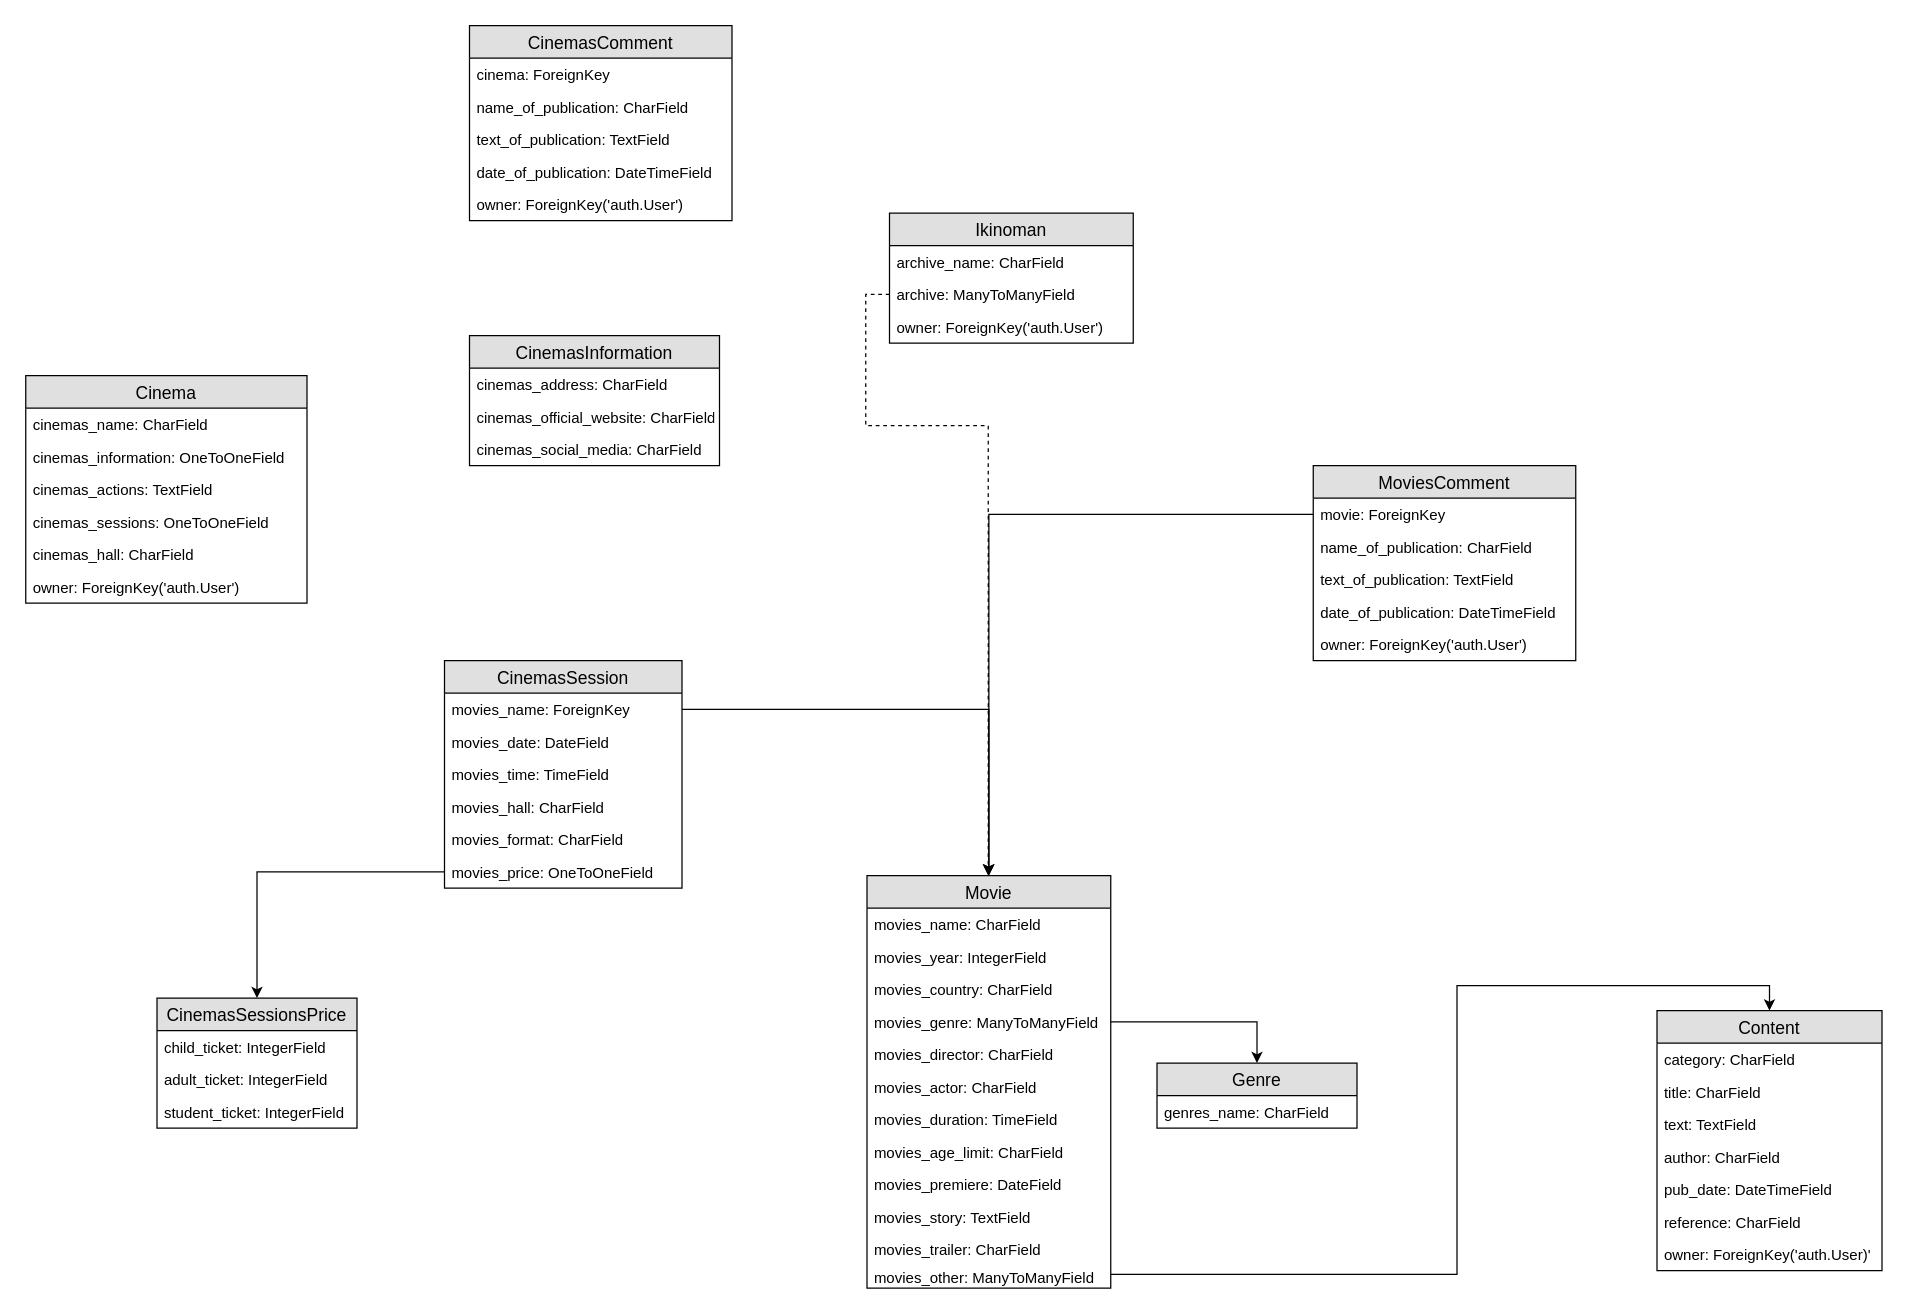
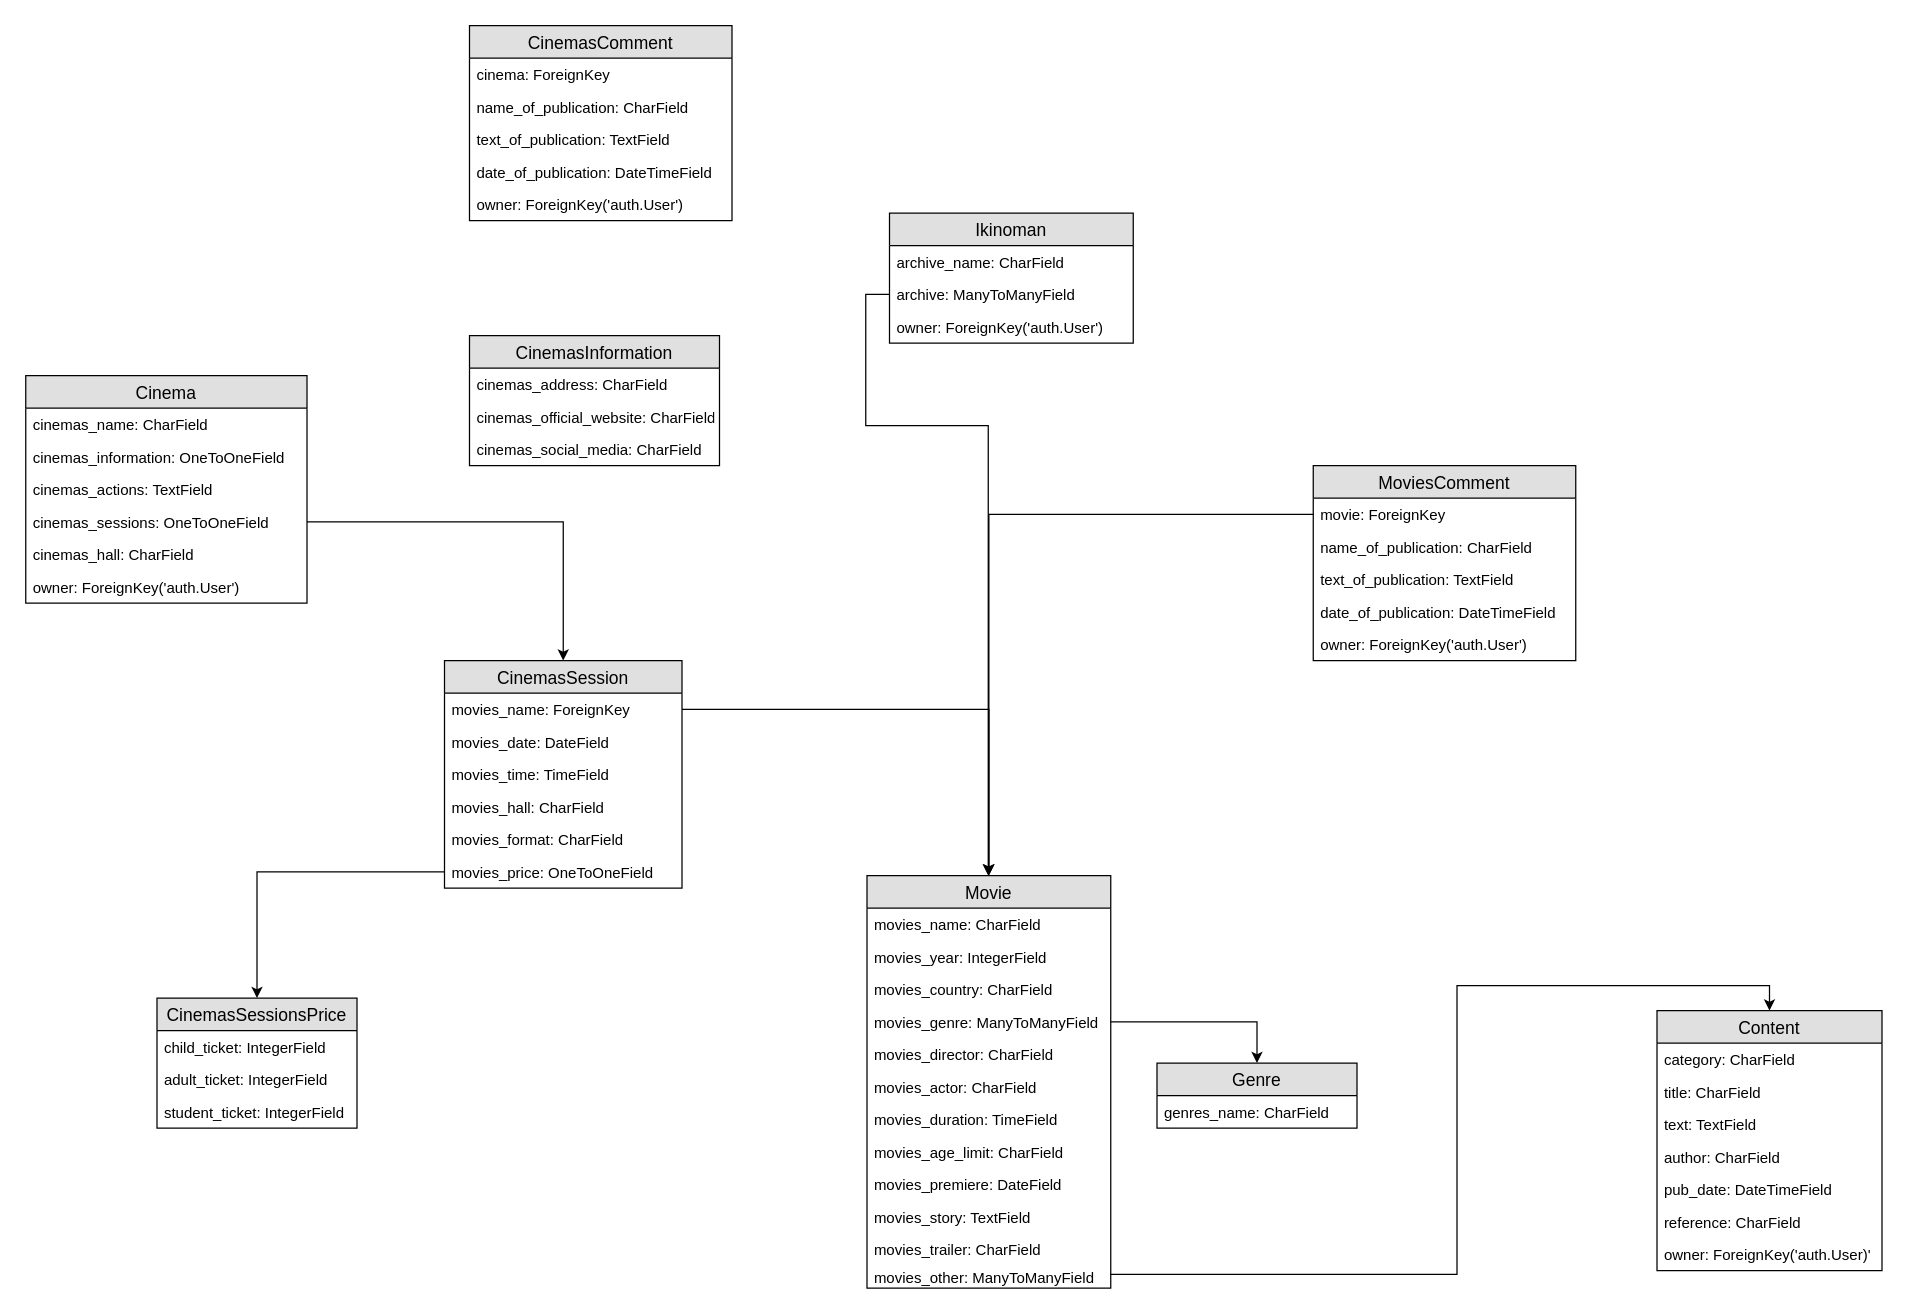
edge "archive: ManyToManyField" -> "Movie": style dashed -> solid
edge "cinemas_sessions: OneToOneField" -> "CinemasSession": added
